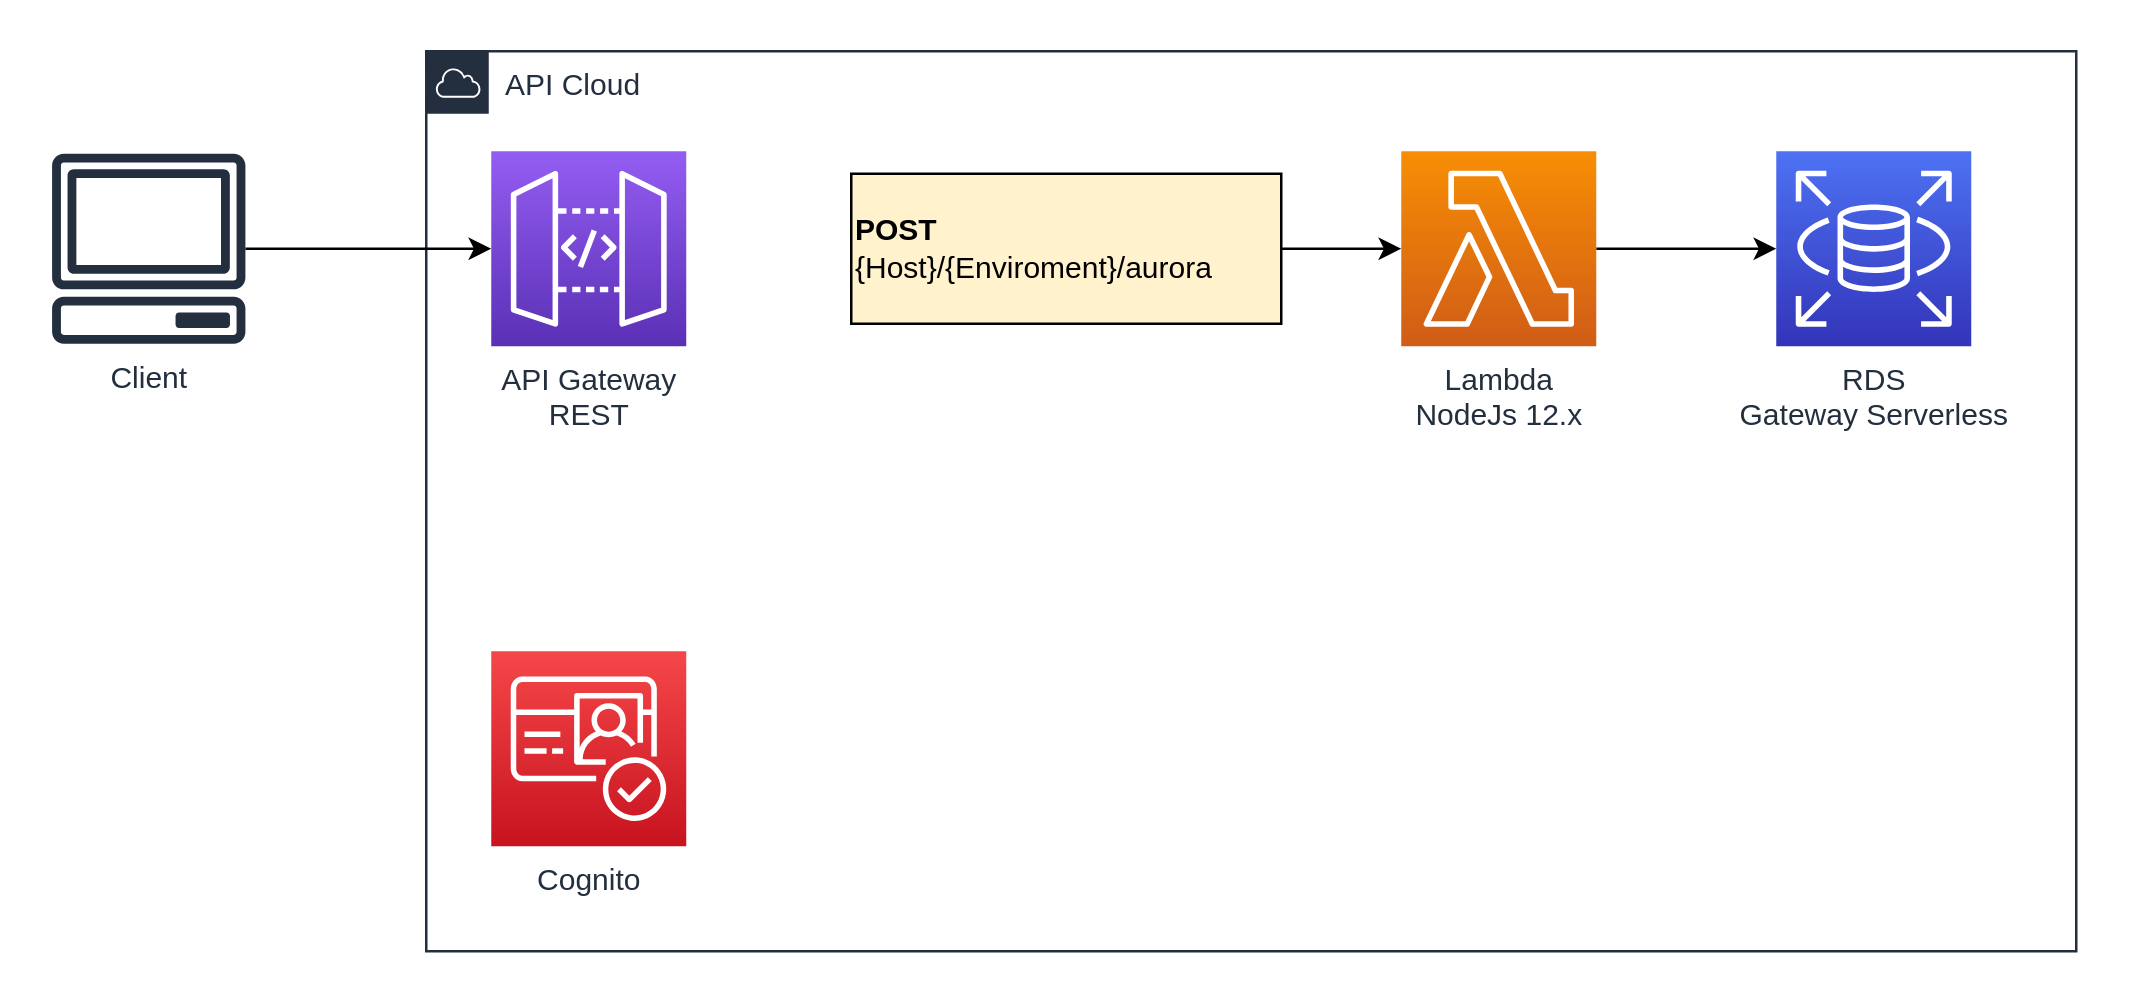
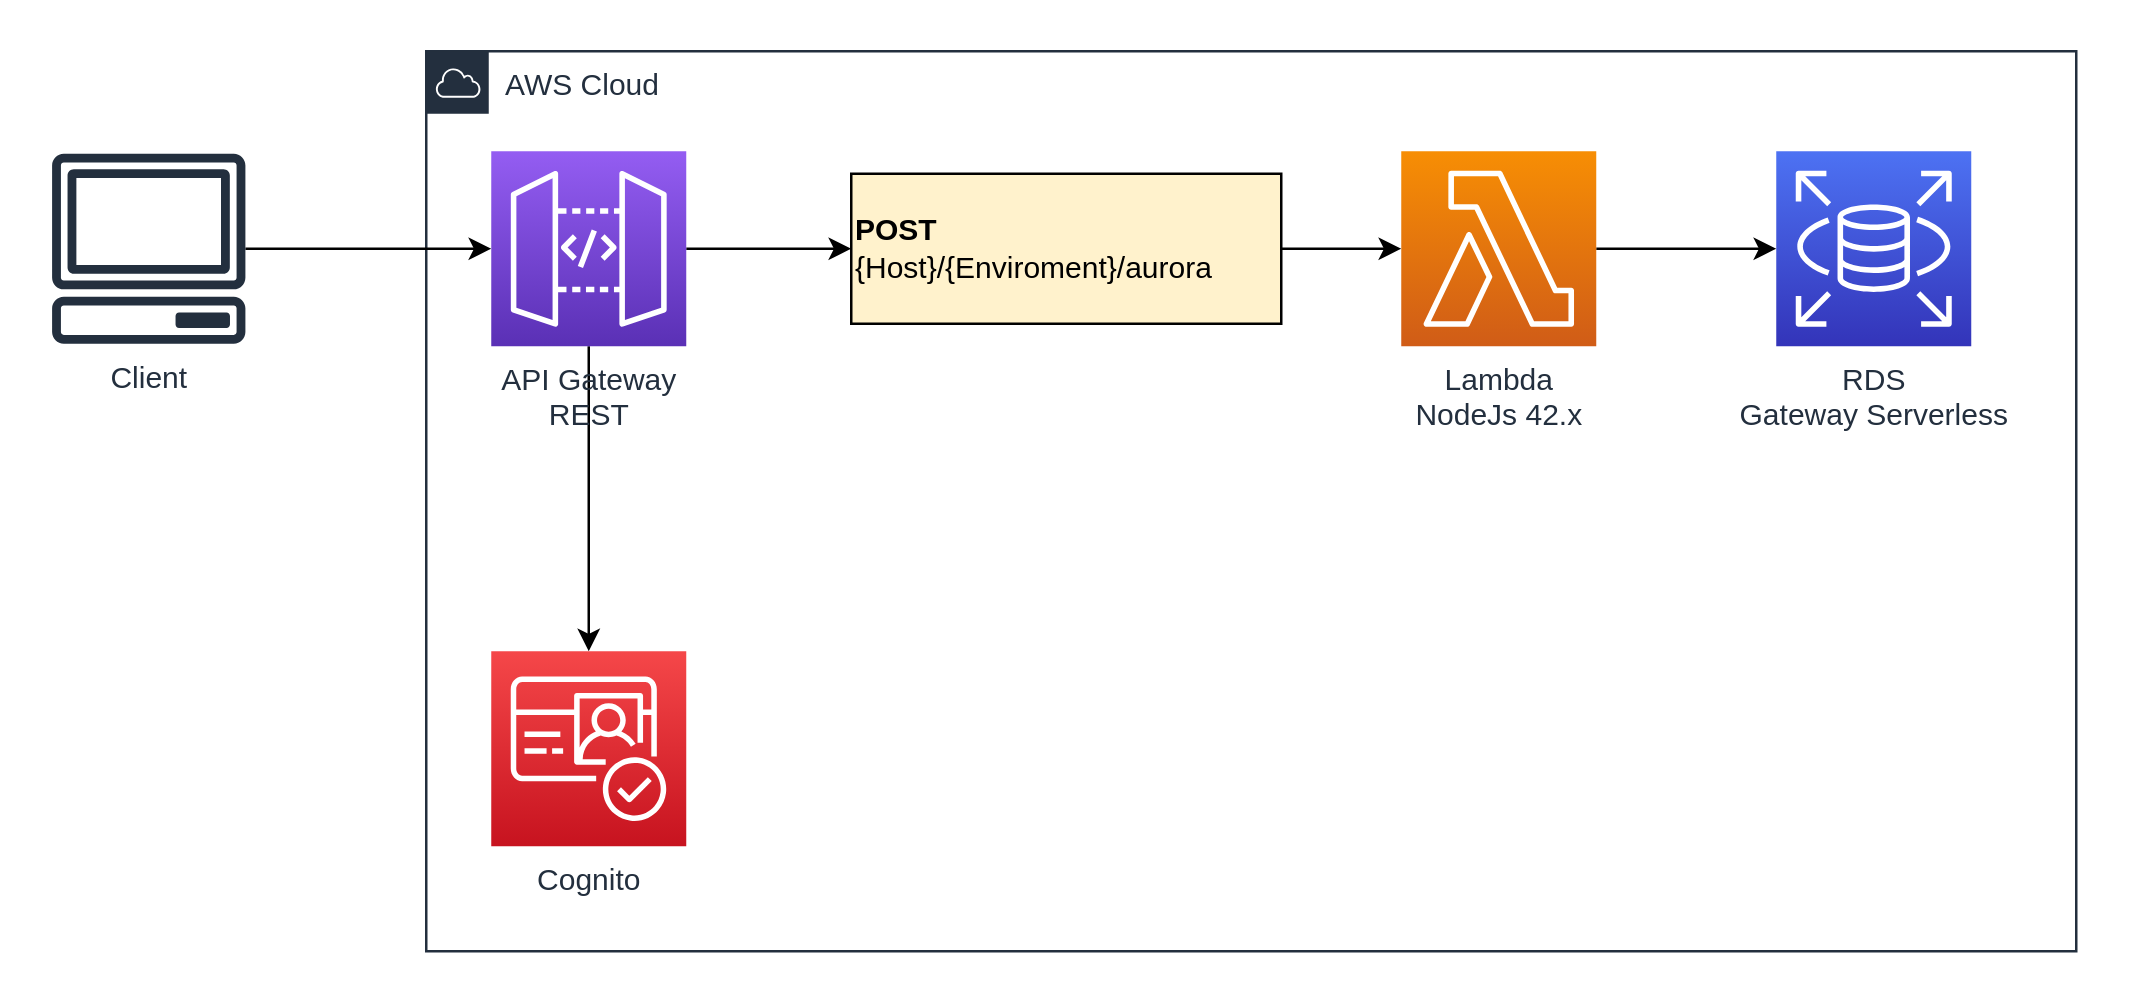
node "API Cloud": label "API Cloud" -> "AWS Cloud"
edge "API Gateway REST" -> "POST {Host}/{Enviroment}/aurora": added
node "Lambda NodeJs 12.x": label "Lambda NodeJs 12.x" -> "Lambda NodeJs 42.x"
edge "API Gateway REST" -> "Cognito": added
